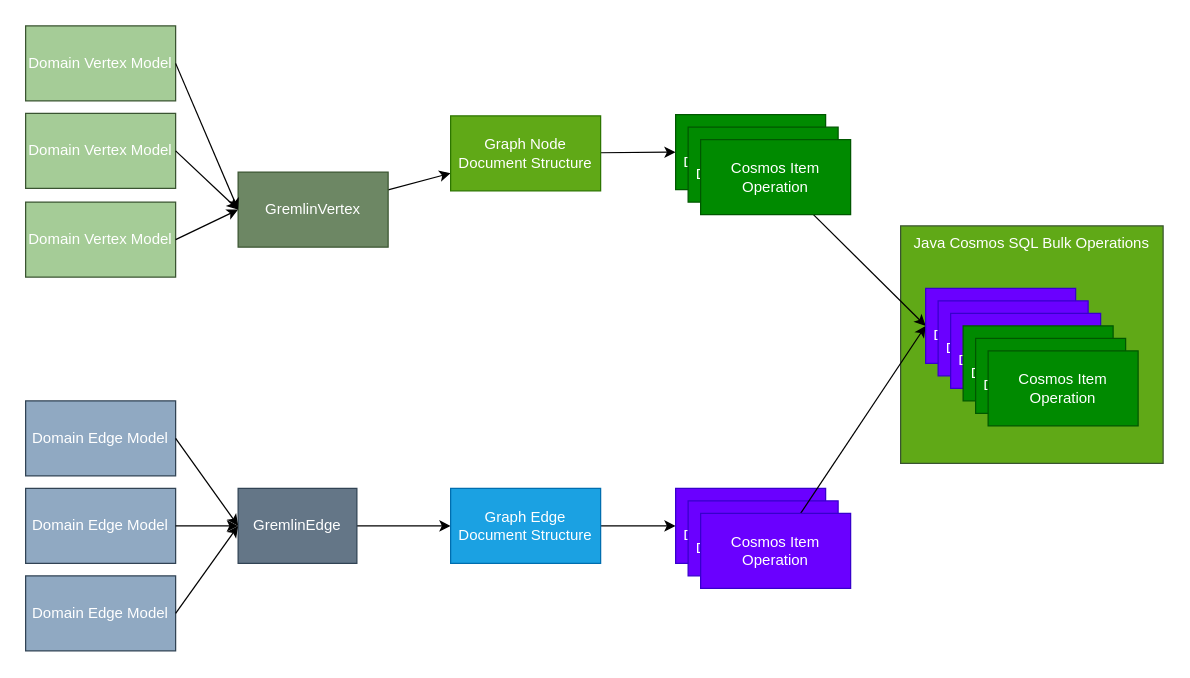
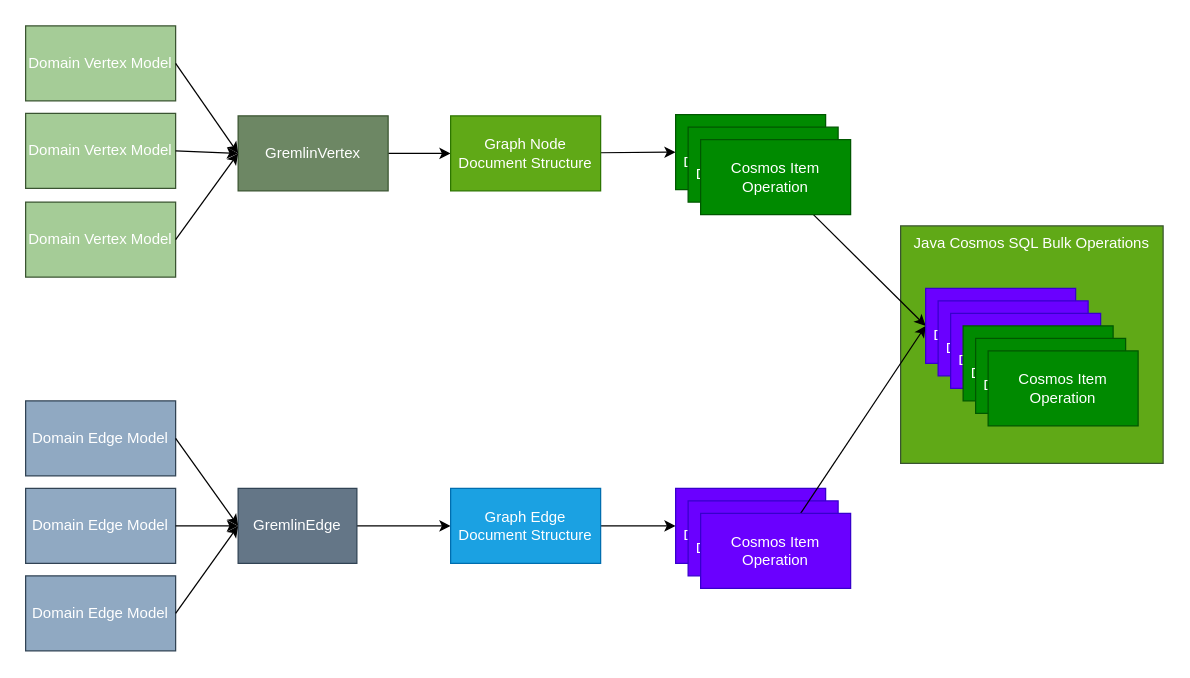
node "GremlinVertex": moved (313, 209) -> (313, 153)
